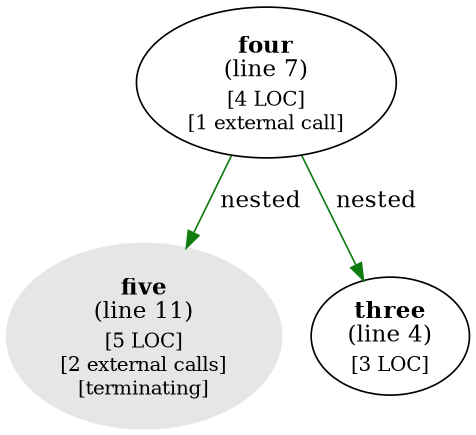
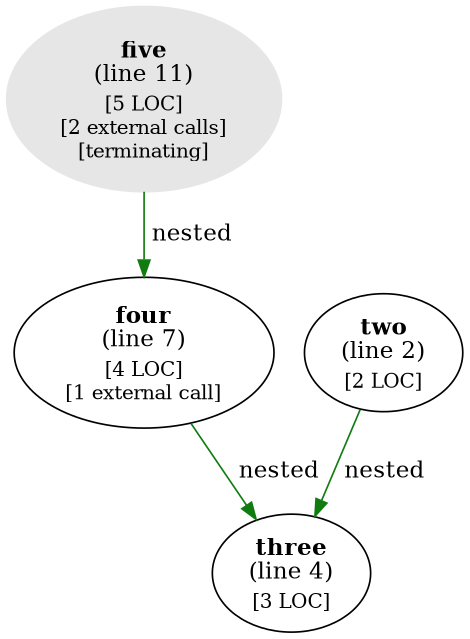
edge "four" -> "five": reversed
node "two": added
